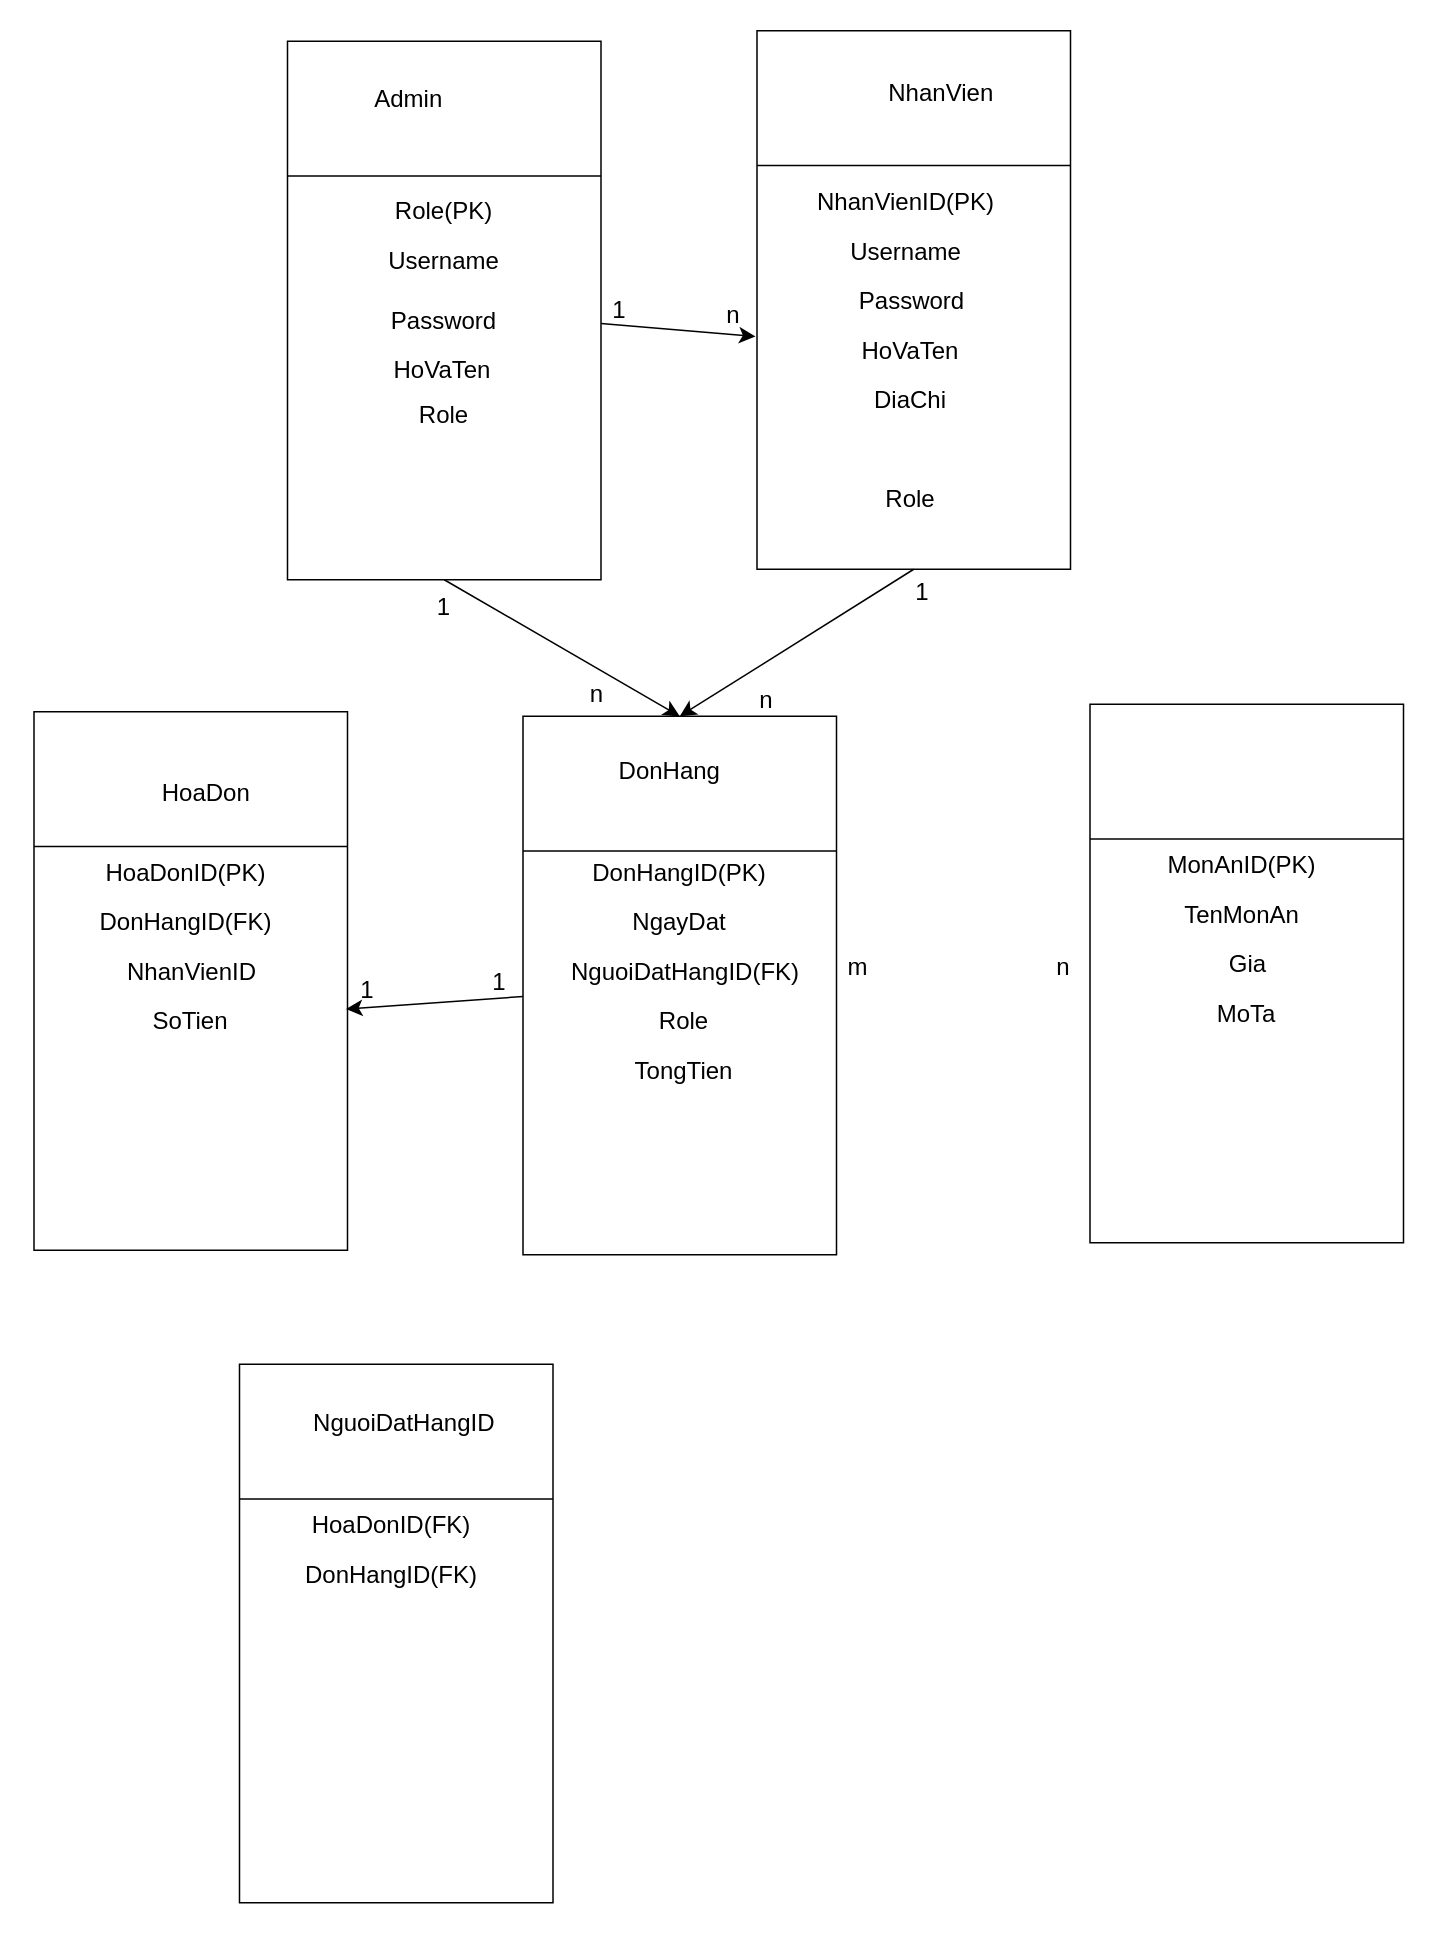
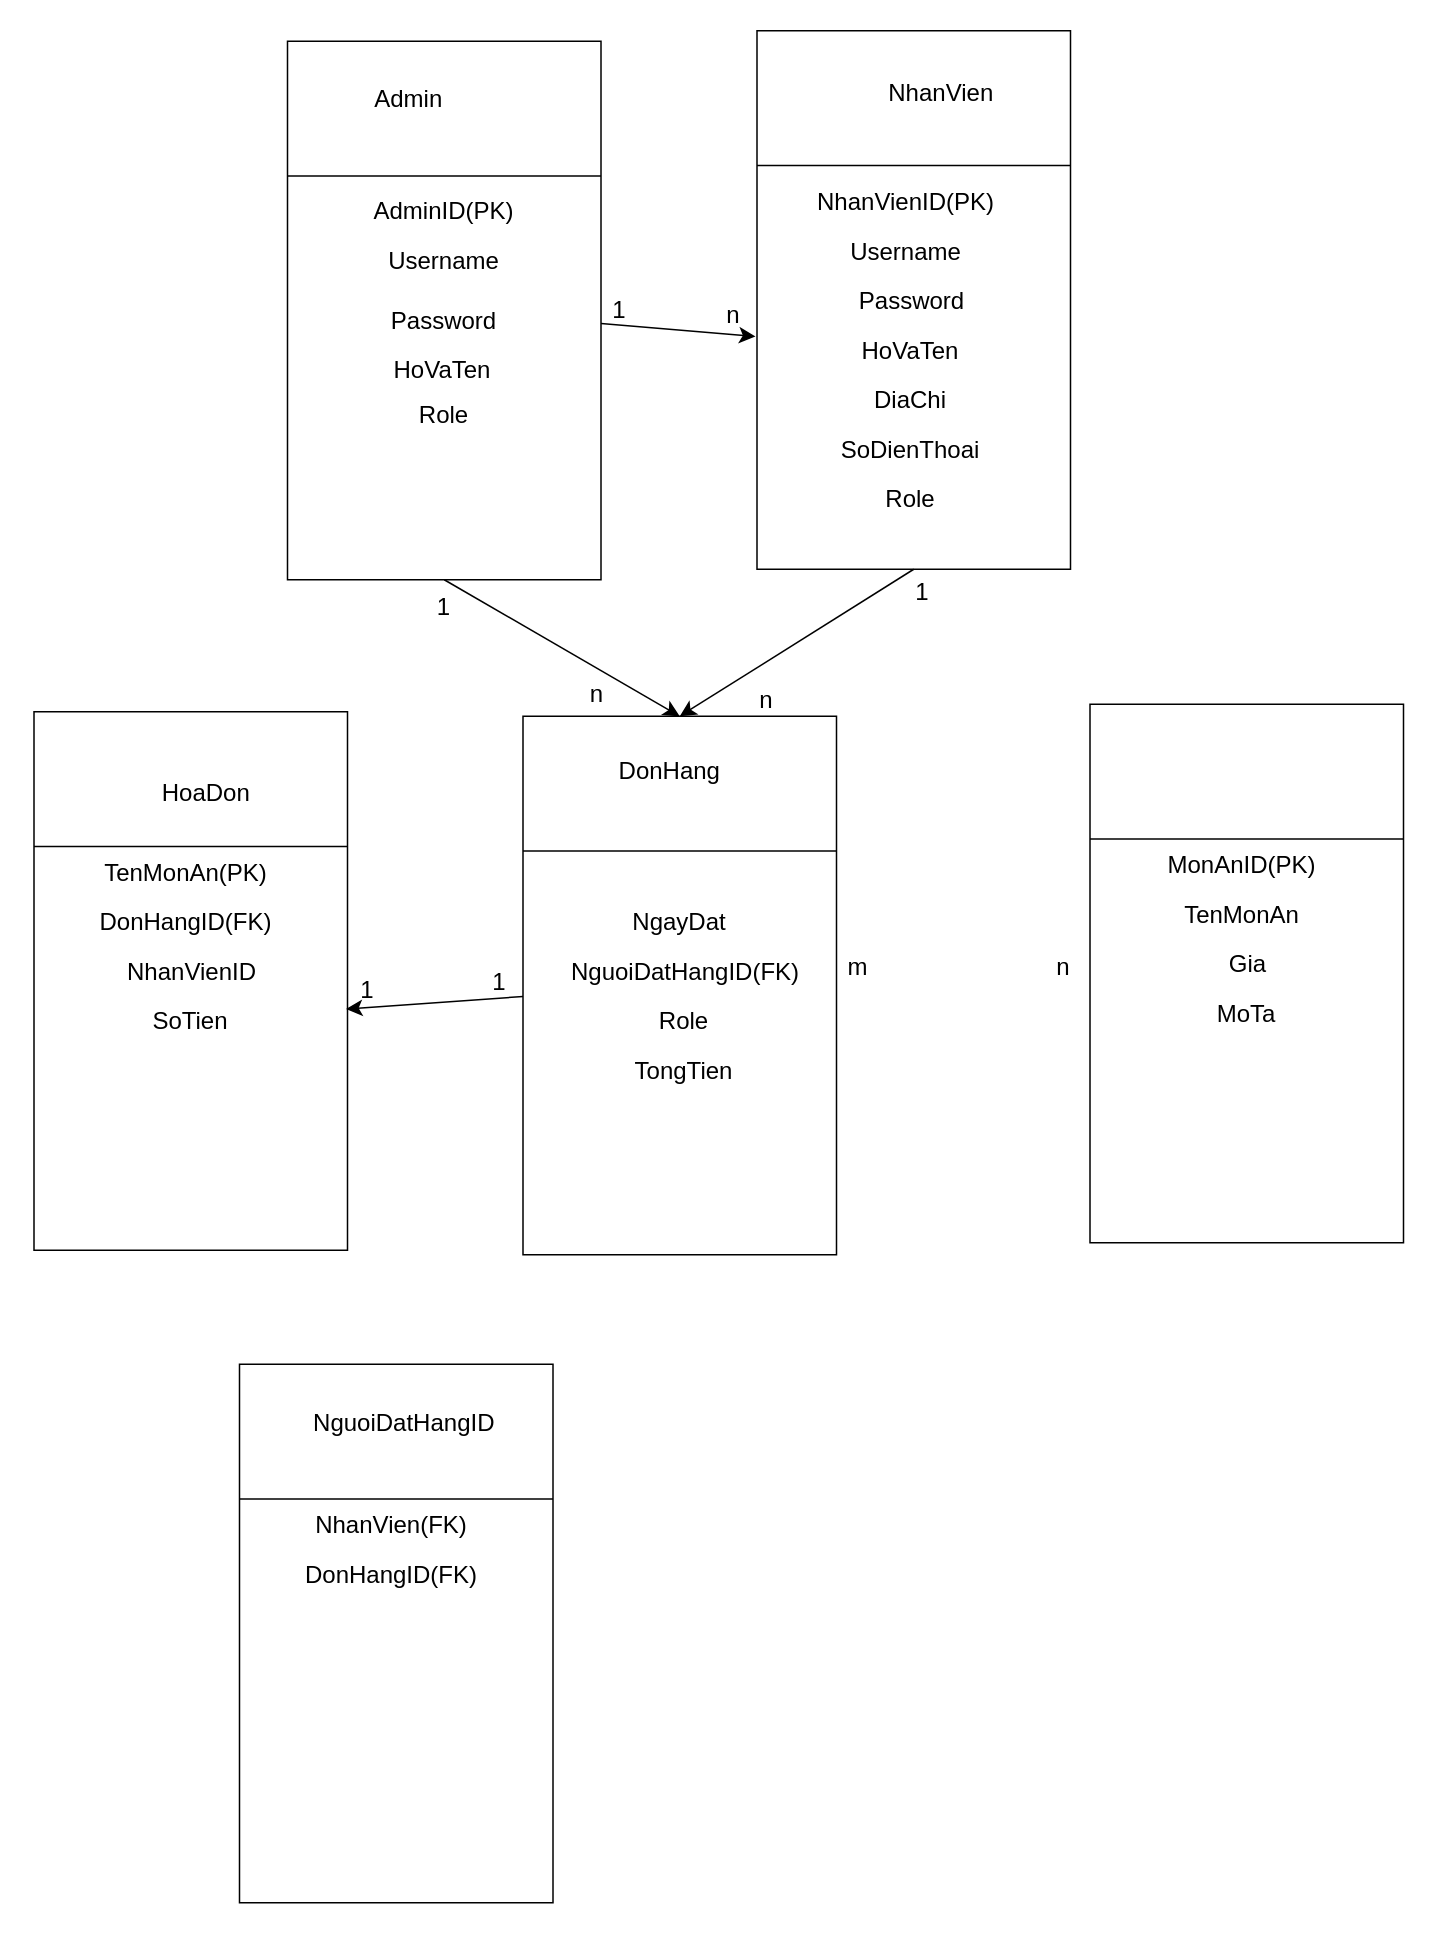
node "Role(PK)": label "Role(PK)" -> "AdminID(PK)"
node "SoDienThoai": added
node "HoaDonID(PK)": label "HoaDonID(PK)" -> "TenMonAn(PK)"
node "DonHangID(PK)": removed
node "HoaDonID(FK)": label "HoaDonID(FK)" -> "NhanVien(FK)"
